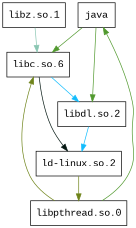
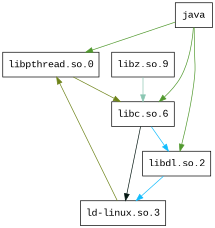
node "libz.so.1": label "libz.so.1" -> "libz.so.9"
edge "libpthread.so.0" -> "java": reversed
node "ld-linux.so.2": label "ld-linux.so.2" -> "ld-linux.so.3"
